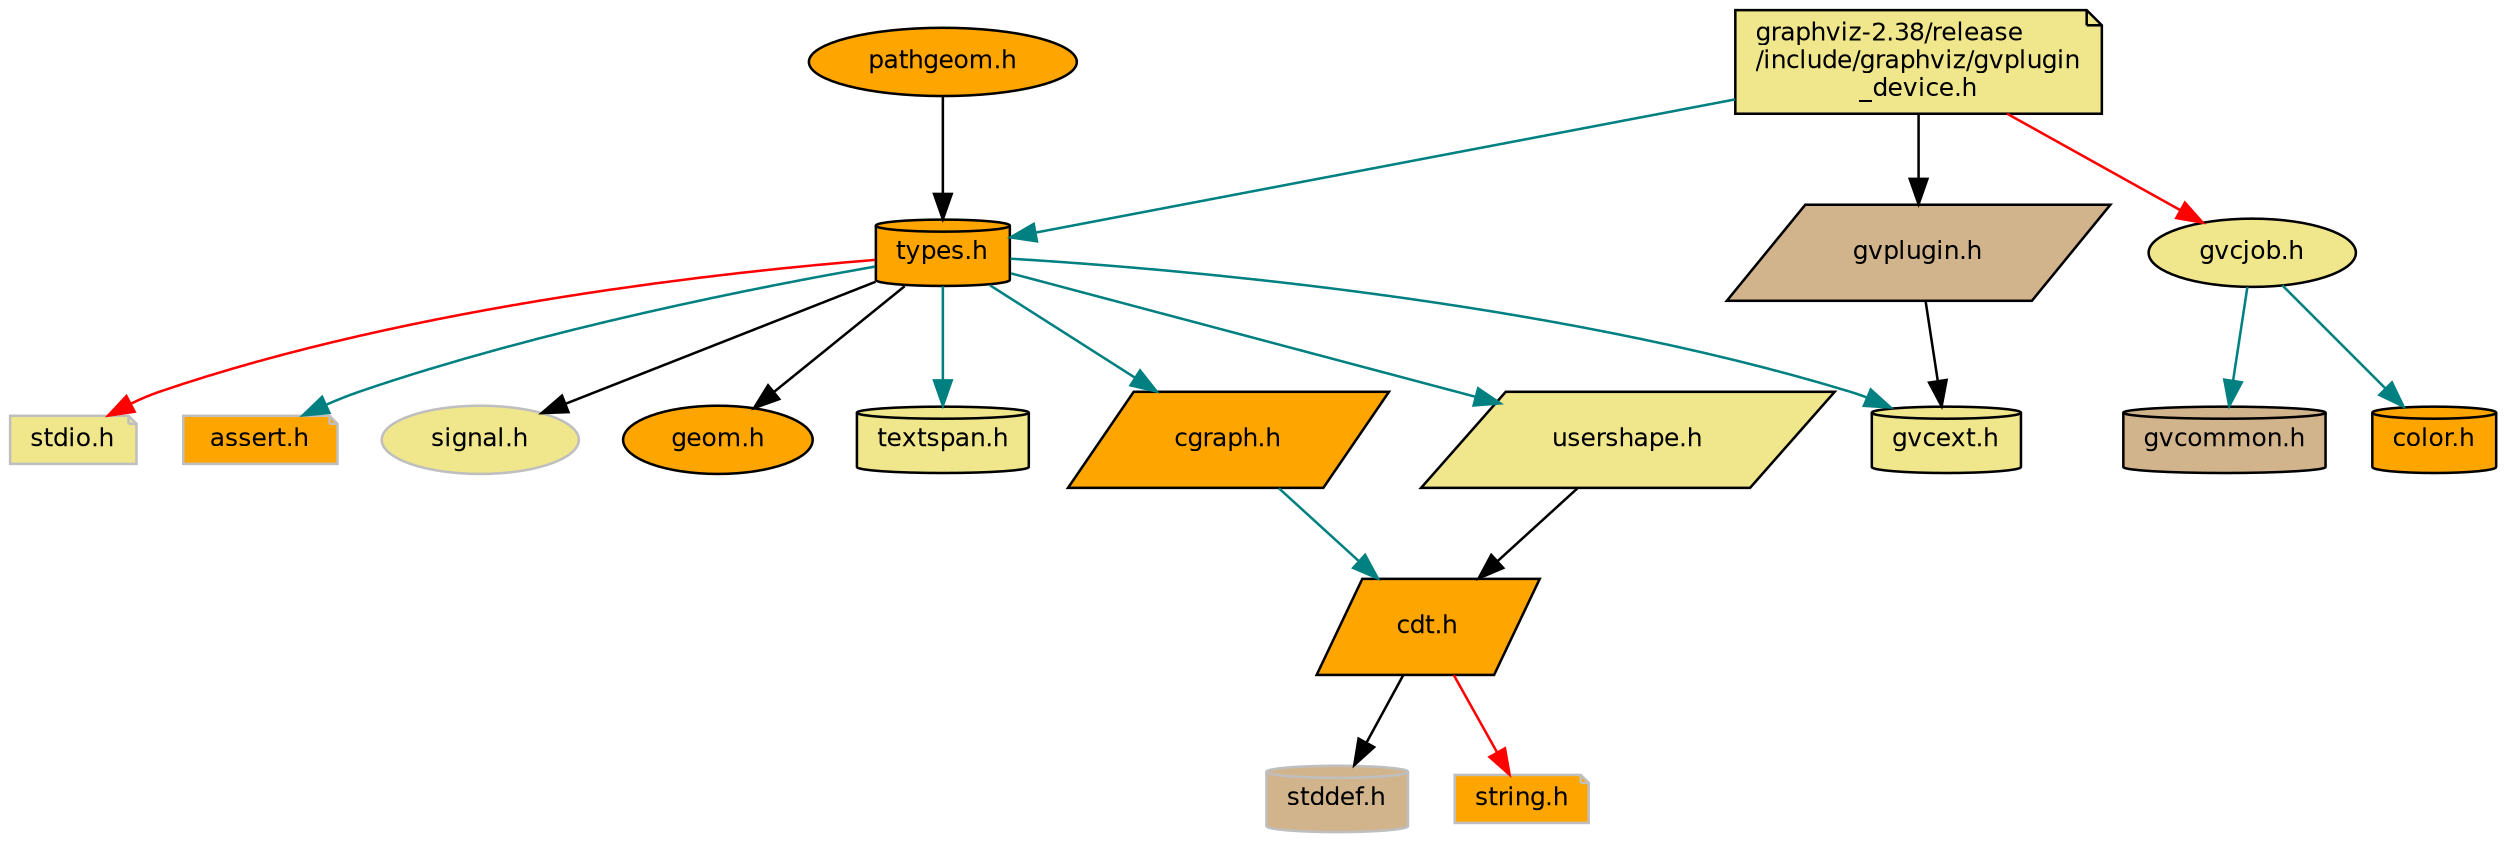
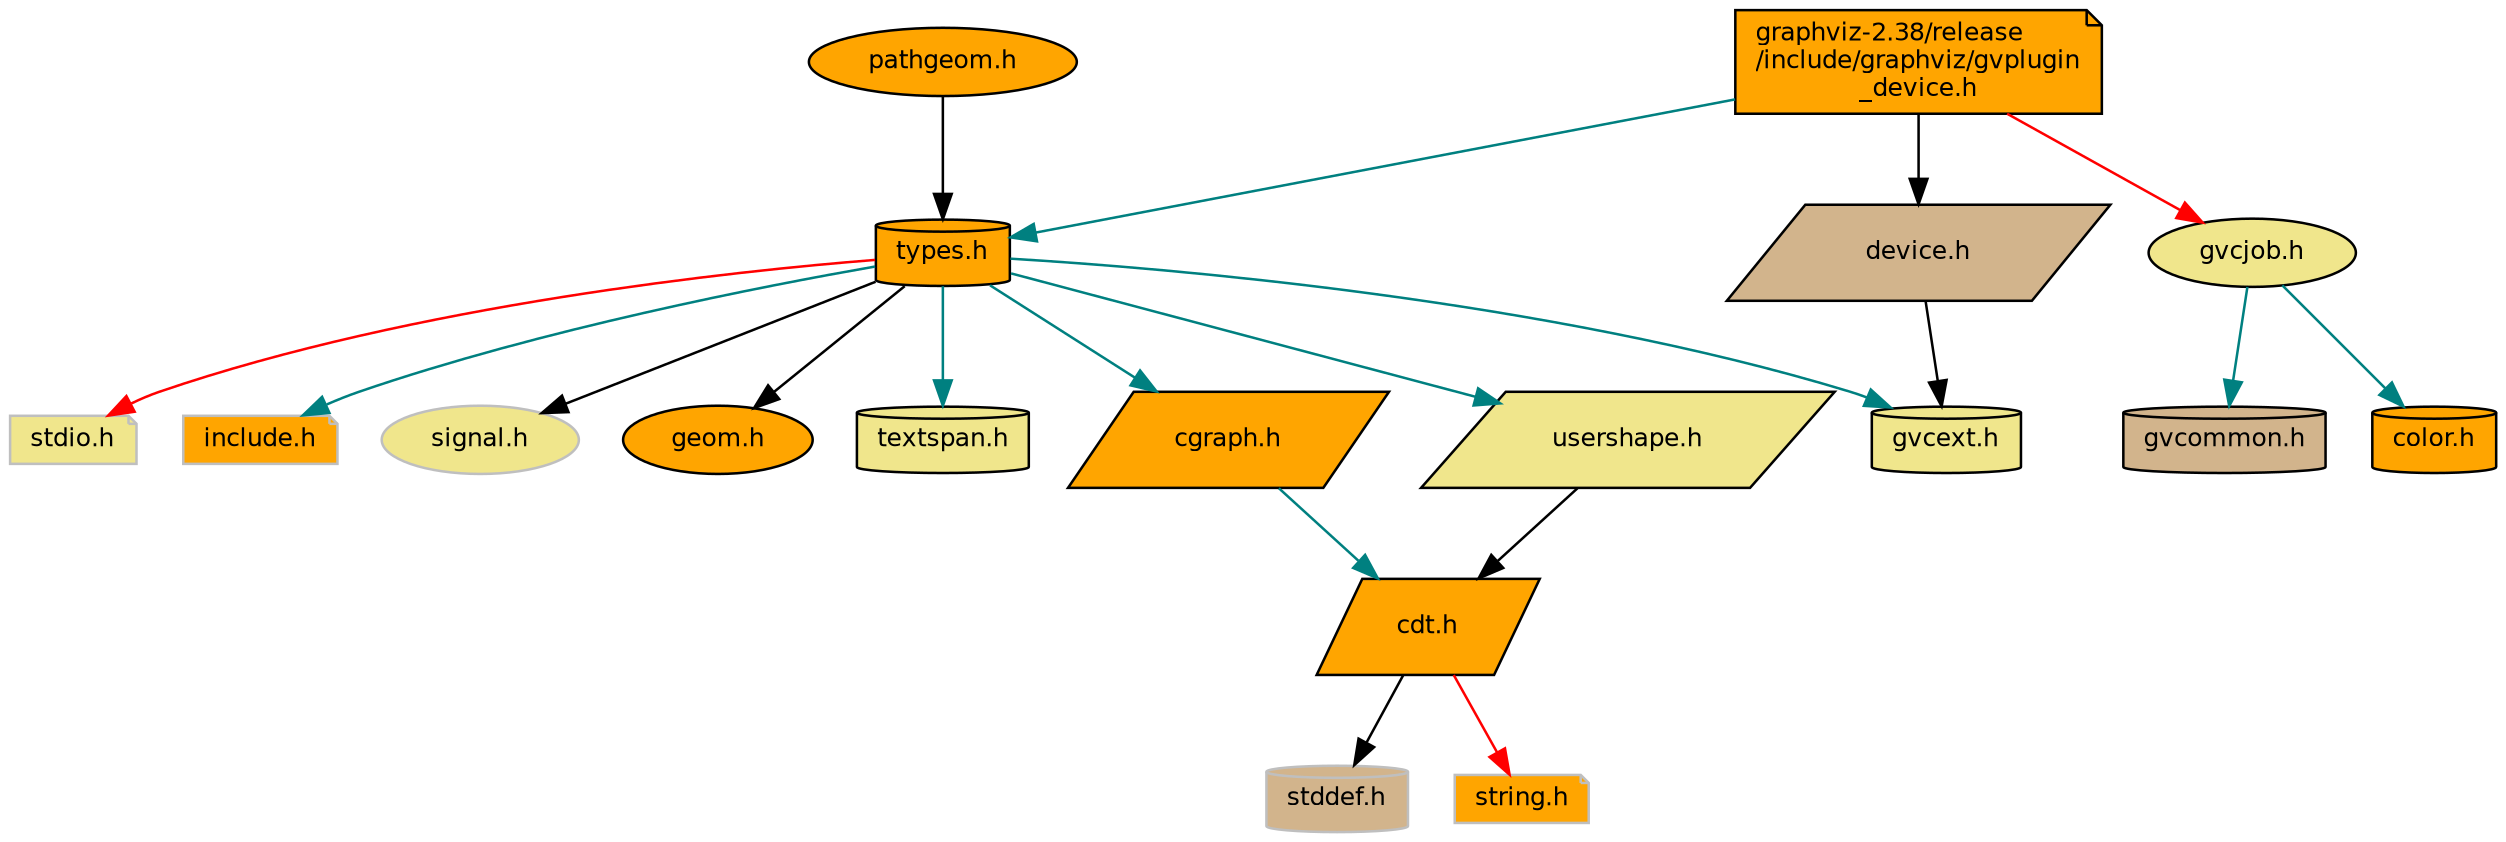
node "graphviz-2.38/release /include/graphviz/gvplugin _device.h": fillcolor khaki -> orange
node "gvplugin.h": label "gvplugin.h" -> "device.h"
node "assert.h": label "assert.h" -> "include.h"
